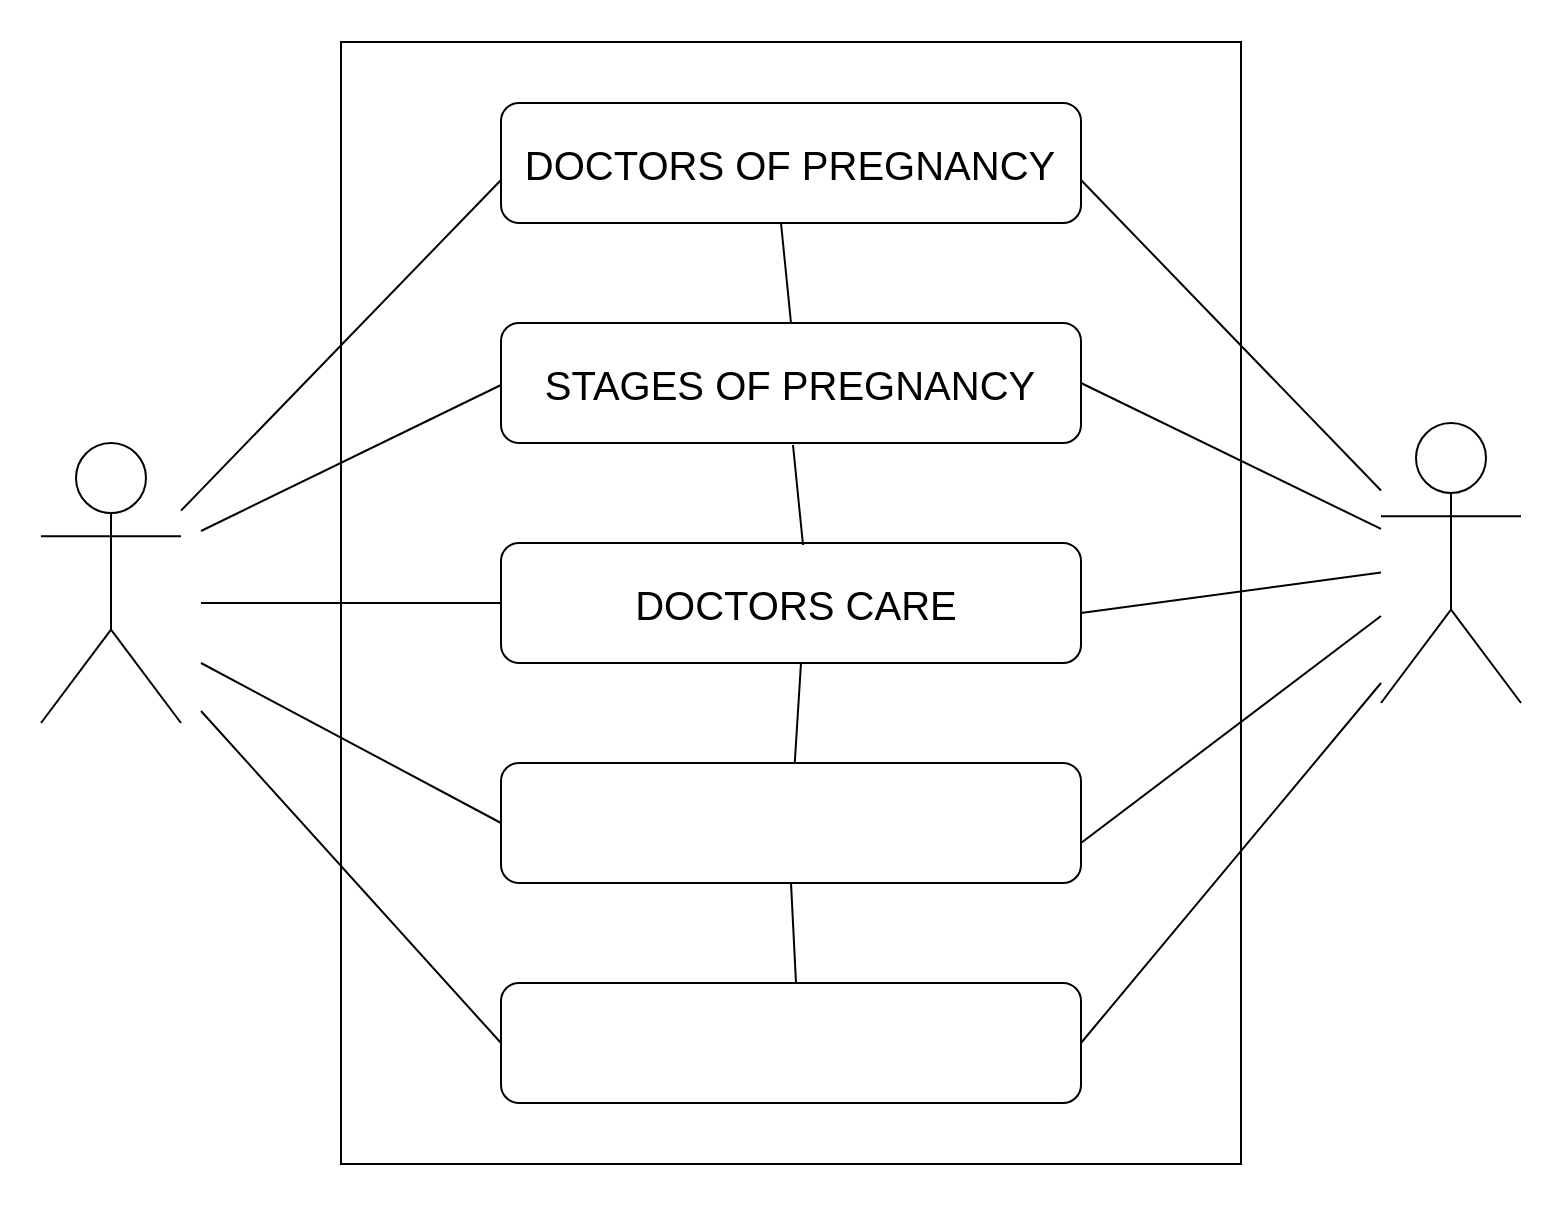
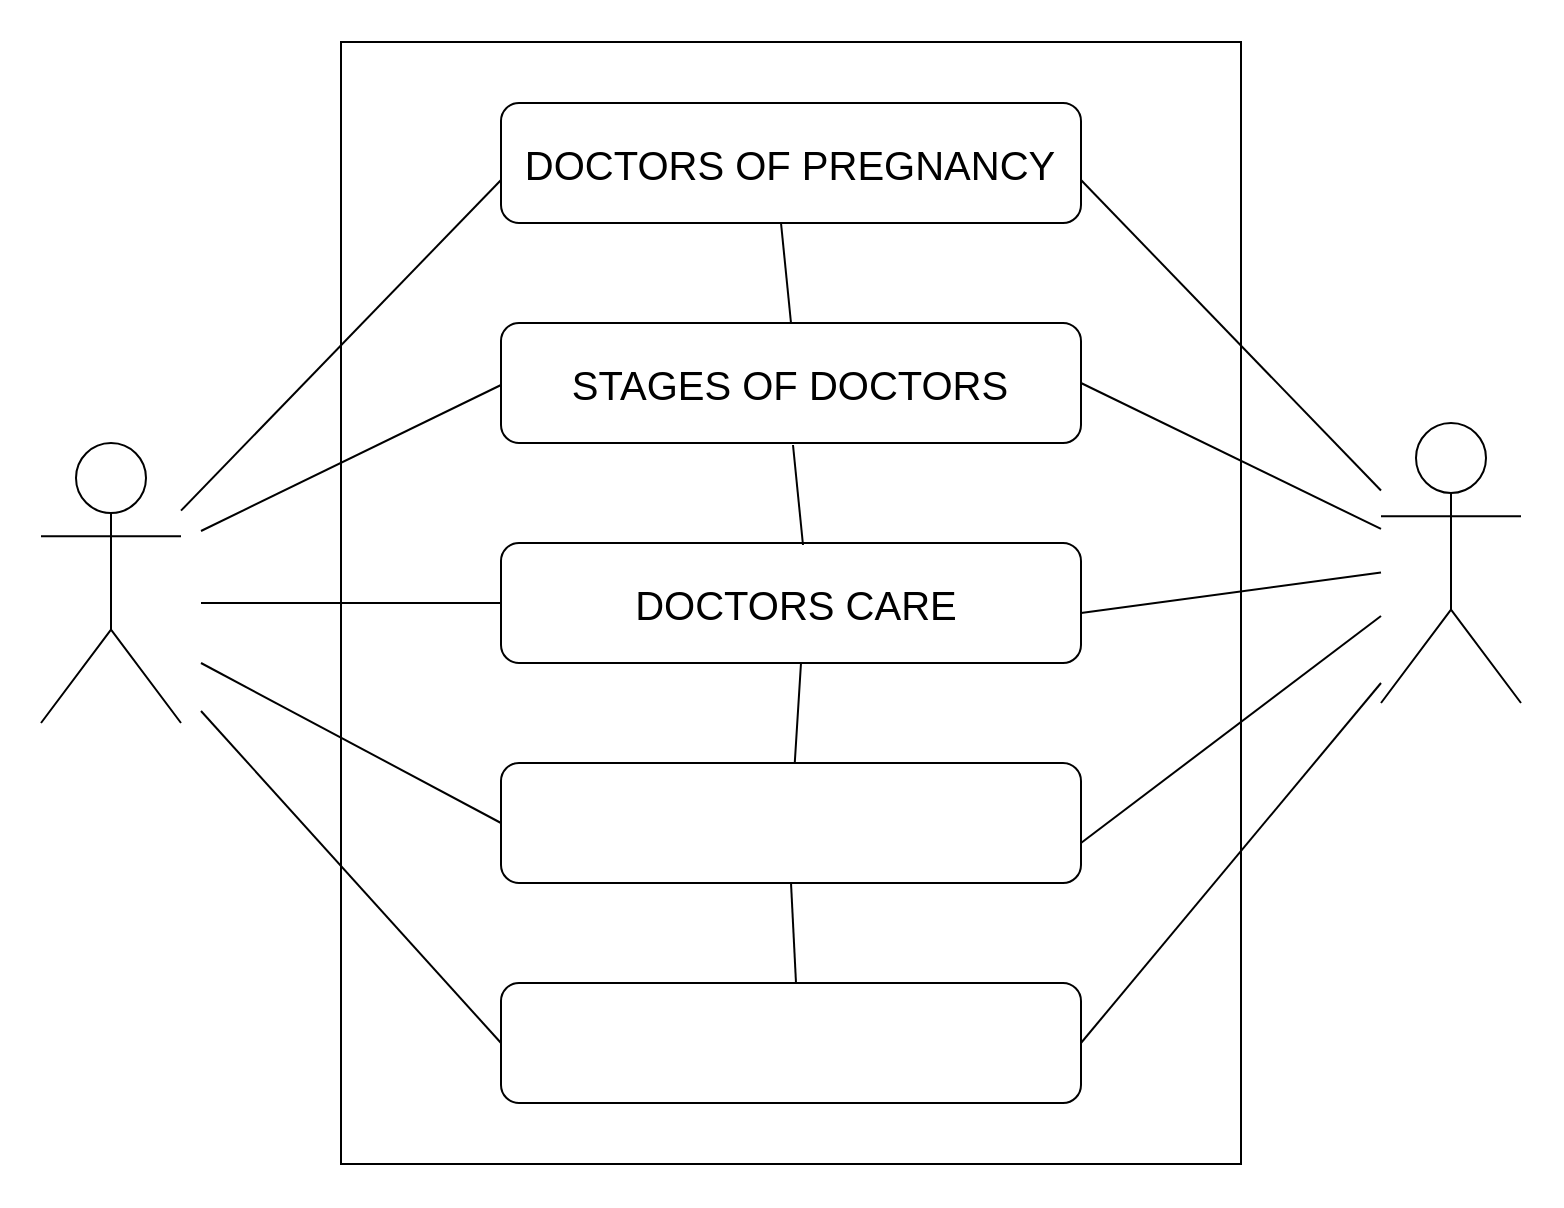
node "STAGES OF PREGNANCY": label "STAGES OF PREGNANCY" -> "STAGES OF DOCTORS"
